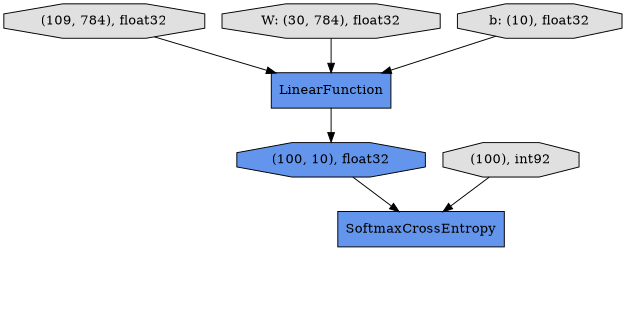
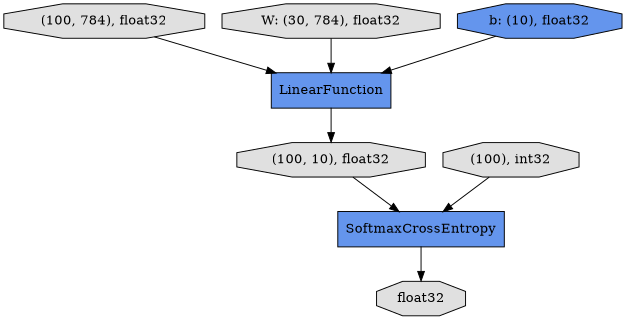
node "(109, 784), float32": label "(109, 784), float32" -> "(100, 784), float32"
node "b: (10), float32": fillcolor #e0e0e0 -> #6495ed
node "(100, 10), float32": fillcolor #6495ed -> #e0e0e0
node "(100), int92": label "(100), int92" -> "(100), int32"
node "float32": added
